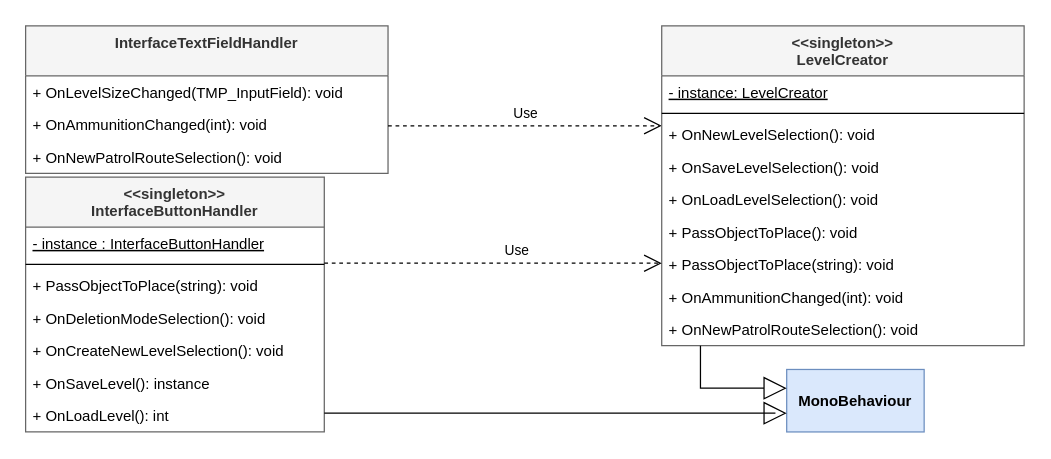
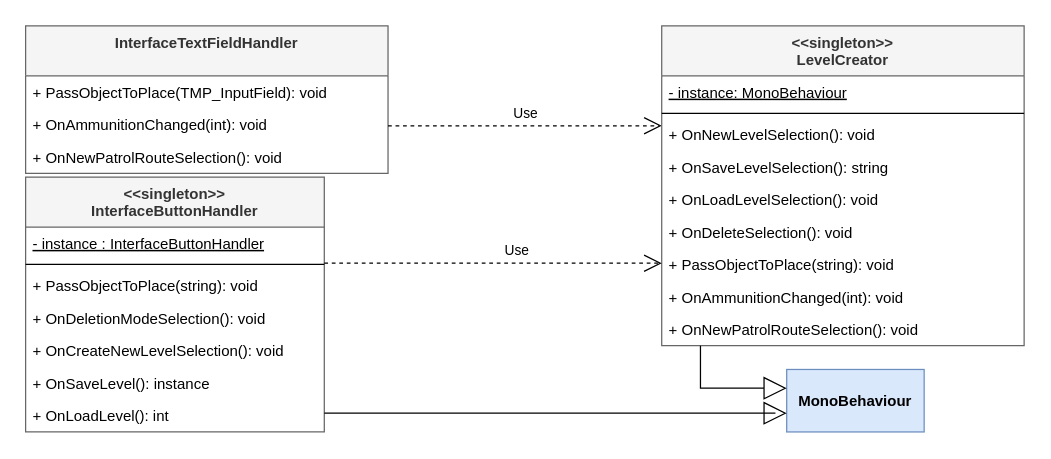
node "+ OnLevelSizeChanged(TMP_InputField): void": label "+ OnLevelSizeChanged(TMP_InputField): void" -> "+ PassObjectToPlace(TMP_InputField): void"
node "- instance: LevelCreator": label "- instance: LevelCreator" -> "- instance: MonoBehaviour"
node "+ OnSaveLevelSelection(): void": label "+ OnSaveLevelSelection(): void" -> "+ OnSaveLevelSelection(): string"
node "+ PassObjectToPlace(): void": label "+ PassObjectToPlace(): void" -> "+ OnDeleteSelection(): void"
